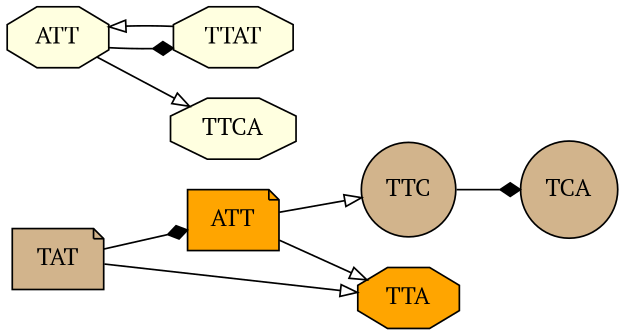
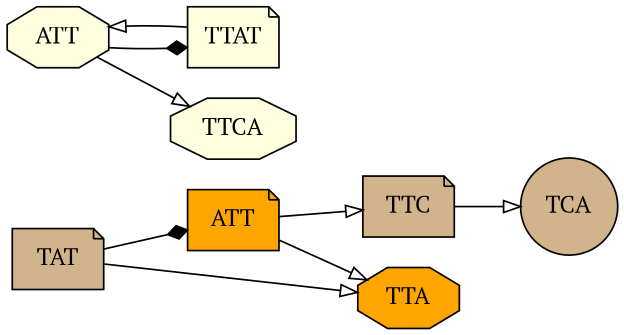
node "TTAT": shape octagon -> note
node "TTC": shape circle -> note
edge "TTC" -> "TCA": arrowhead diamond -> onormal
